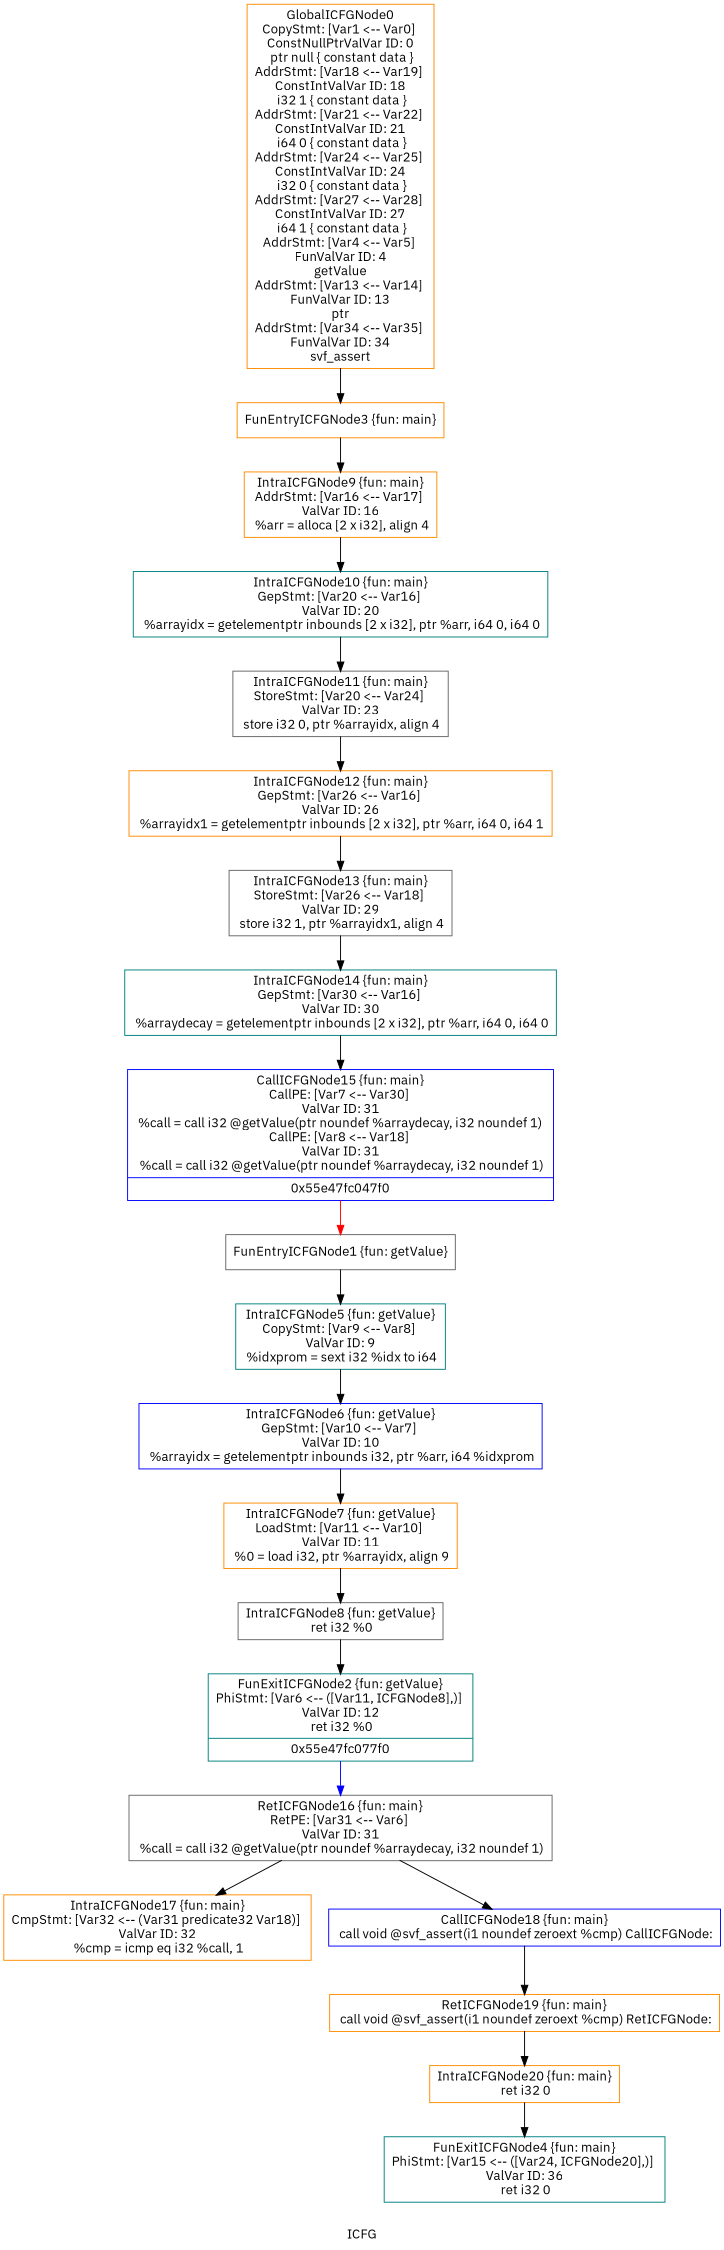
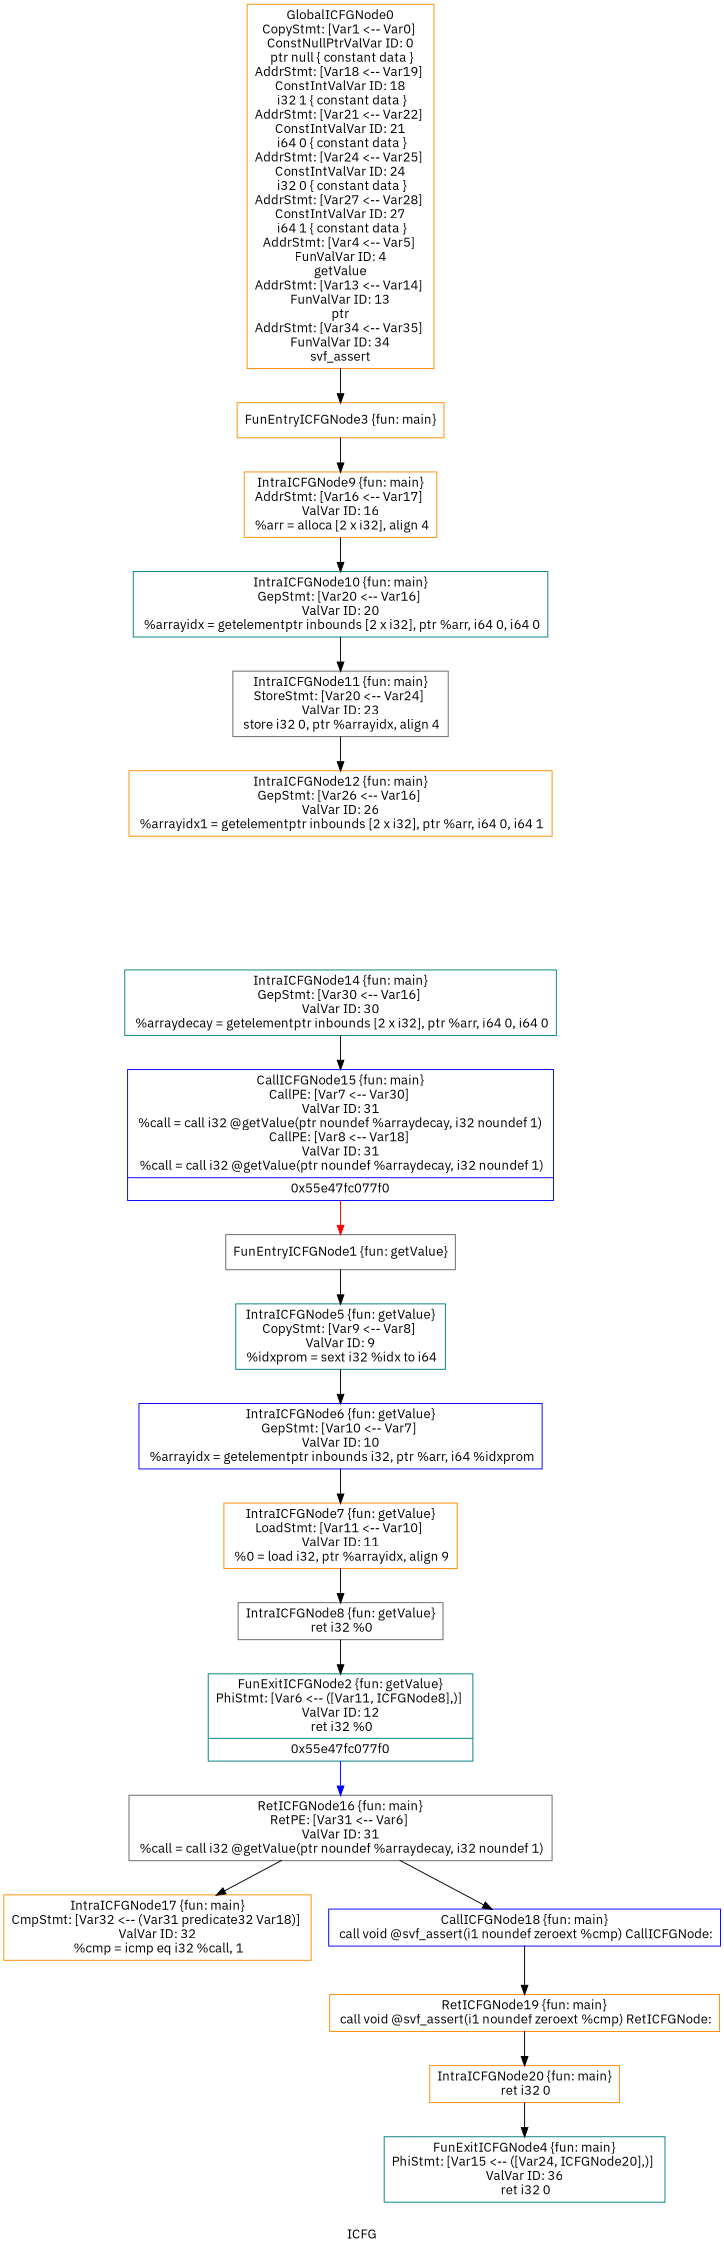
node "IntraICFGNode13 {fun: main}": removed
node "CallICFGNode15 {fun: main}": text "0x55e47fc047f0" -> "0x55e47fc077f0"
